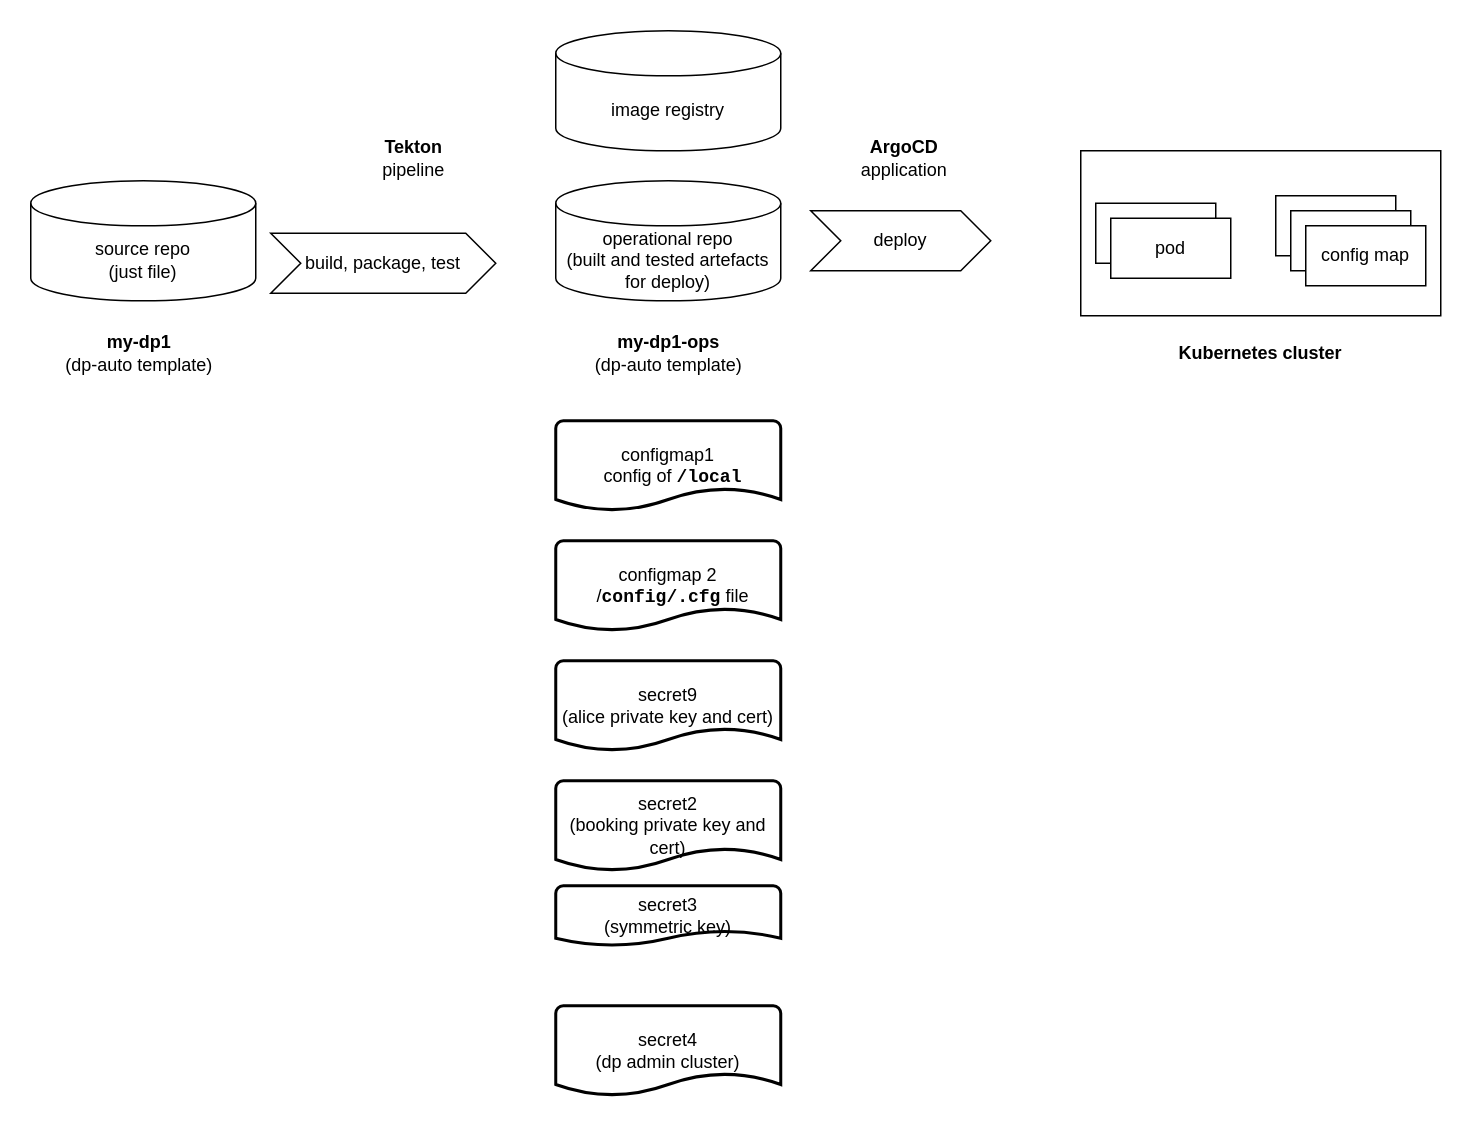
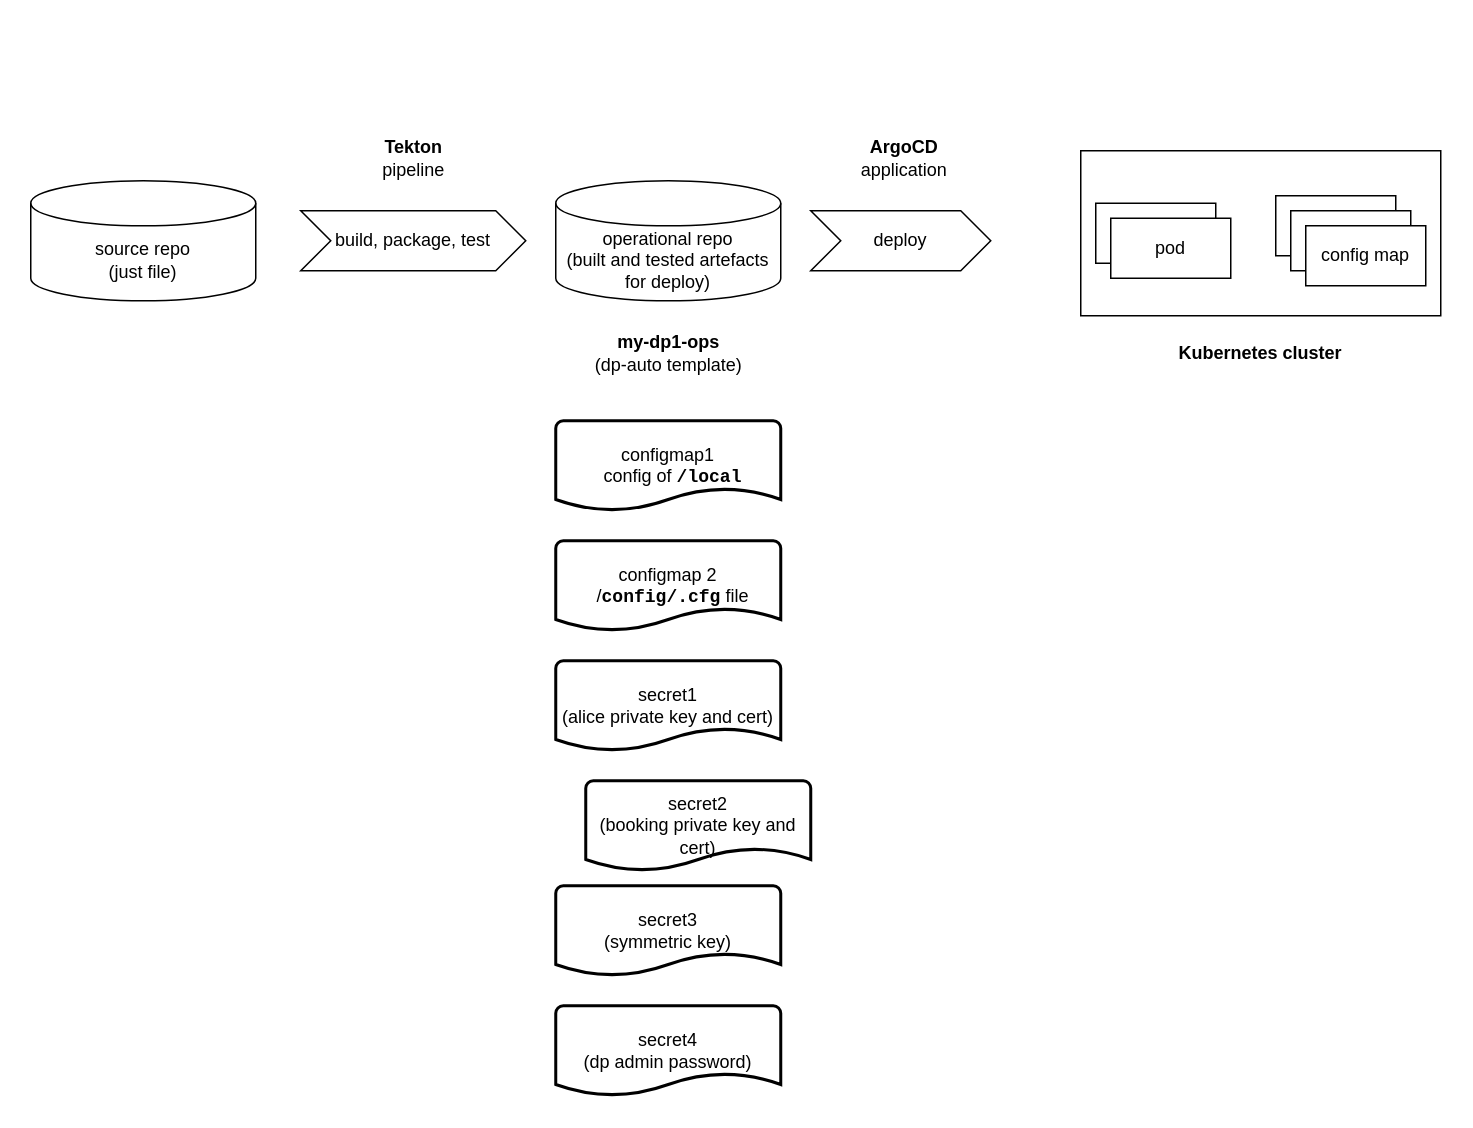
node "image registry": removed
node "build, package, test": moved (383, 263) -> (413, 241)
node "my-dp1 (dp-auto template)": removed
node "secret9 (alice private key and cert)": label "secret9 (alice private key and cert)" -> "secret1 (alice private key and cert)"
node "secret2 (booking private key and cert)": moved (668, 826) -> (698, 826)
node "secret3 (symmetric key)": size 225x60 -> 225x90
node "secret4 (dp admin cluster)": label "secret4 (dp admin cluster)" -> "secret4 (dp admin password)"
